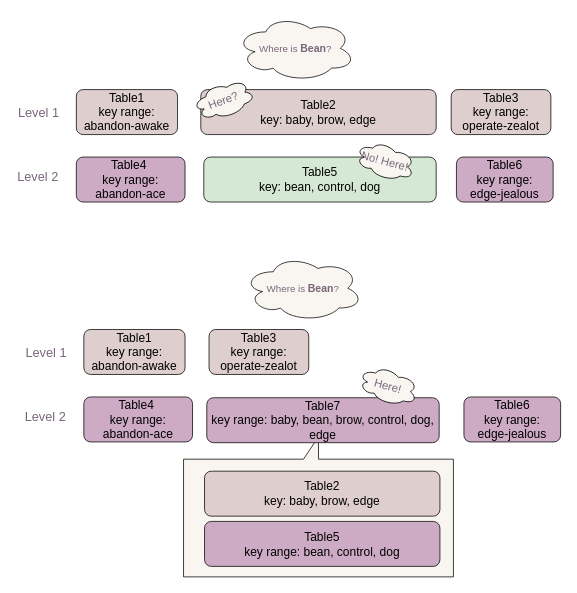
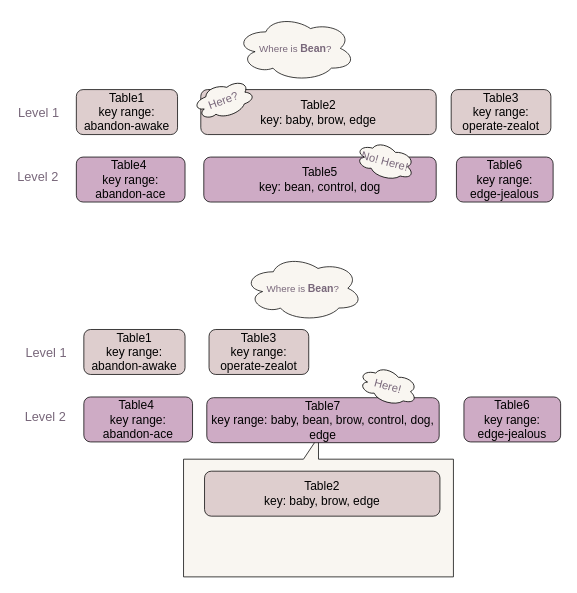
node "Table5 key: bean, control, dog": fillcolor #d5e8d4 -> #ceabc5
node "Table5 key range: bean, control, dog": removed
